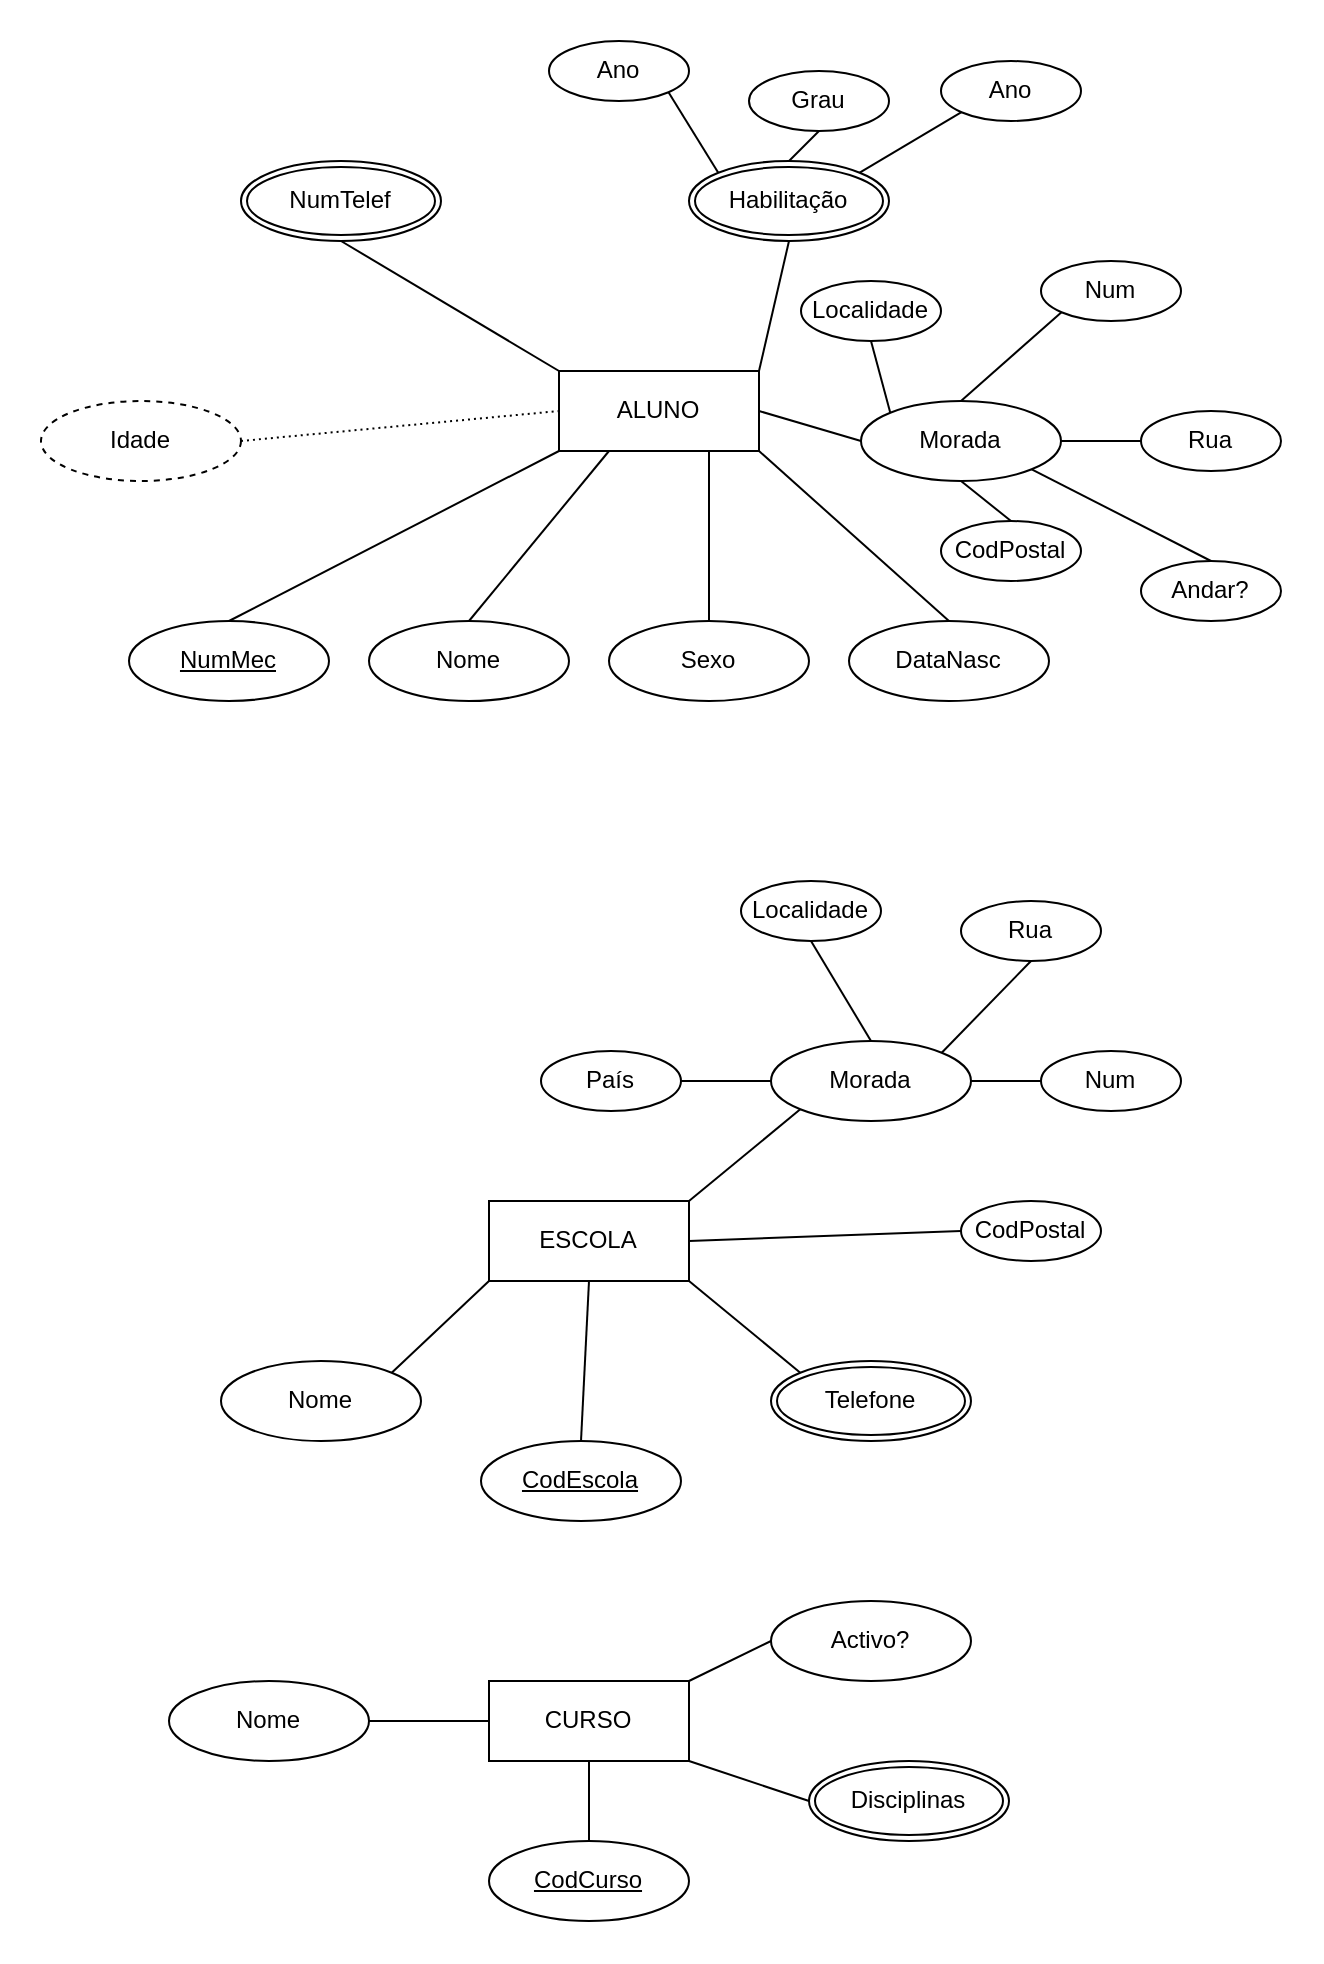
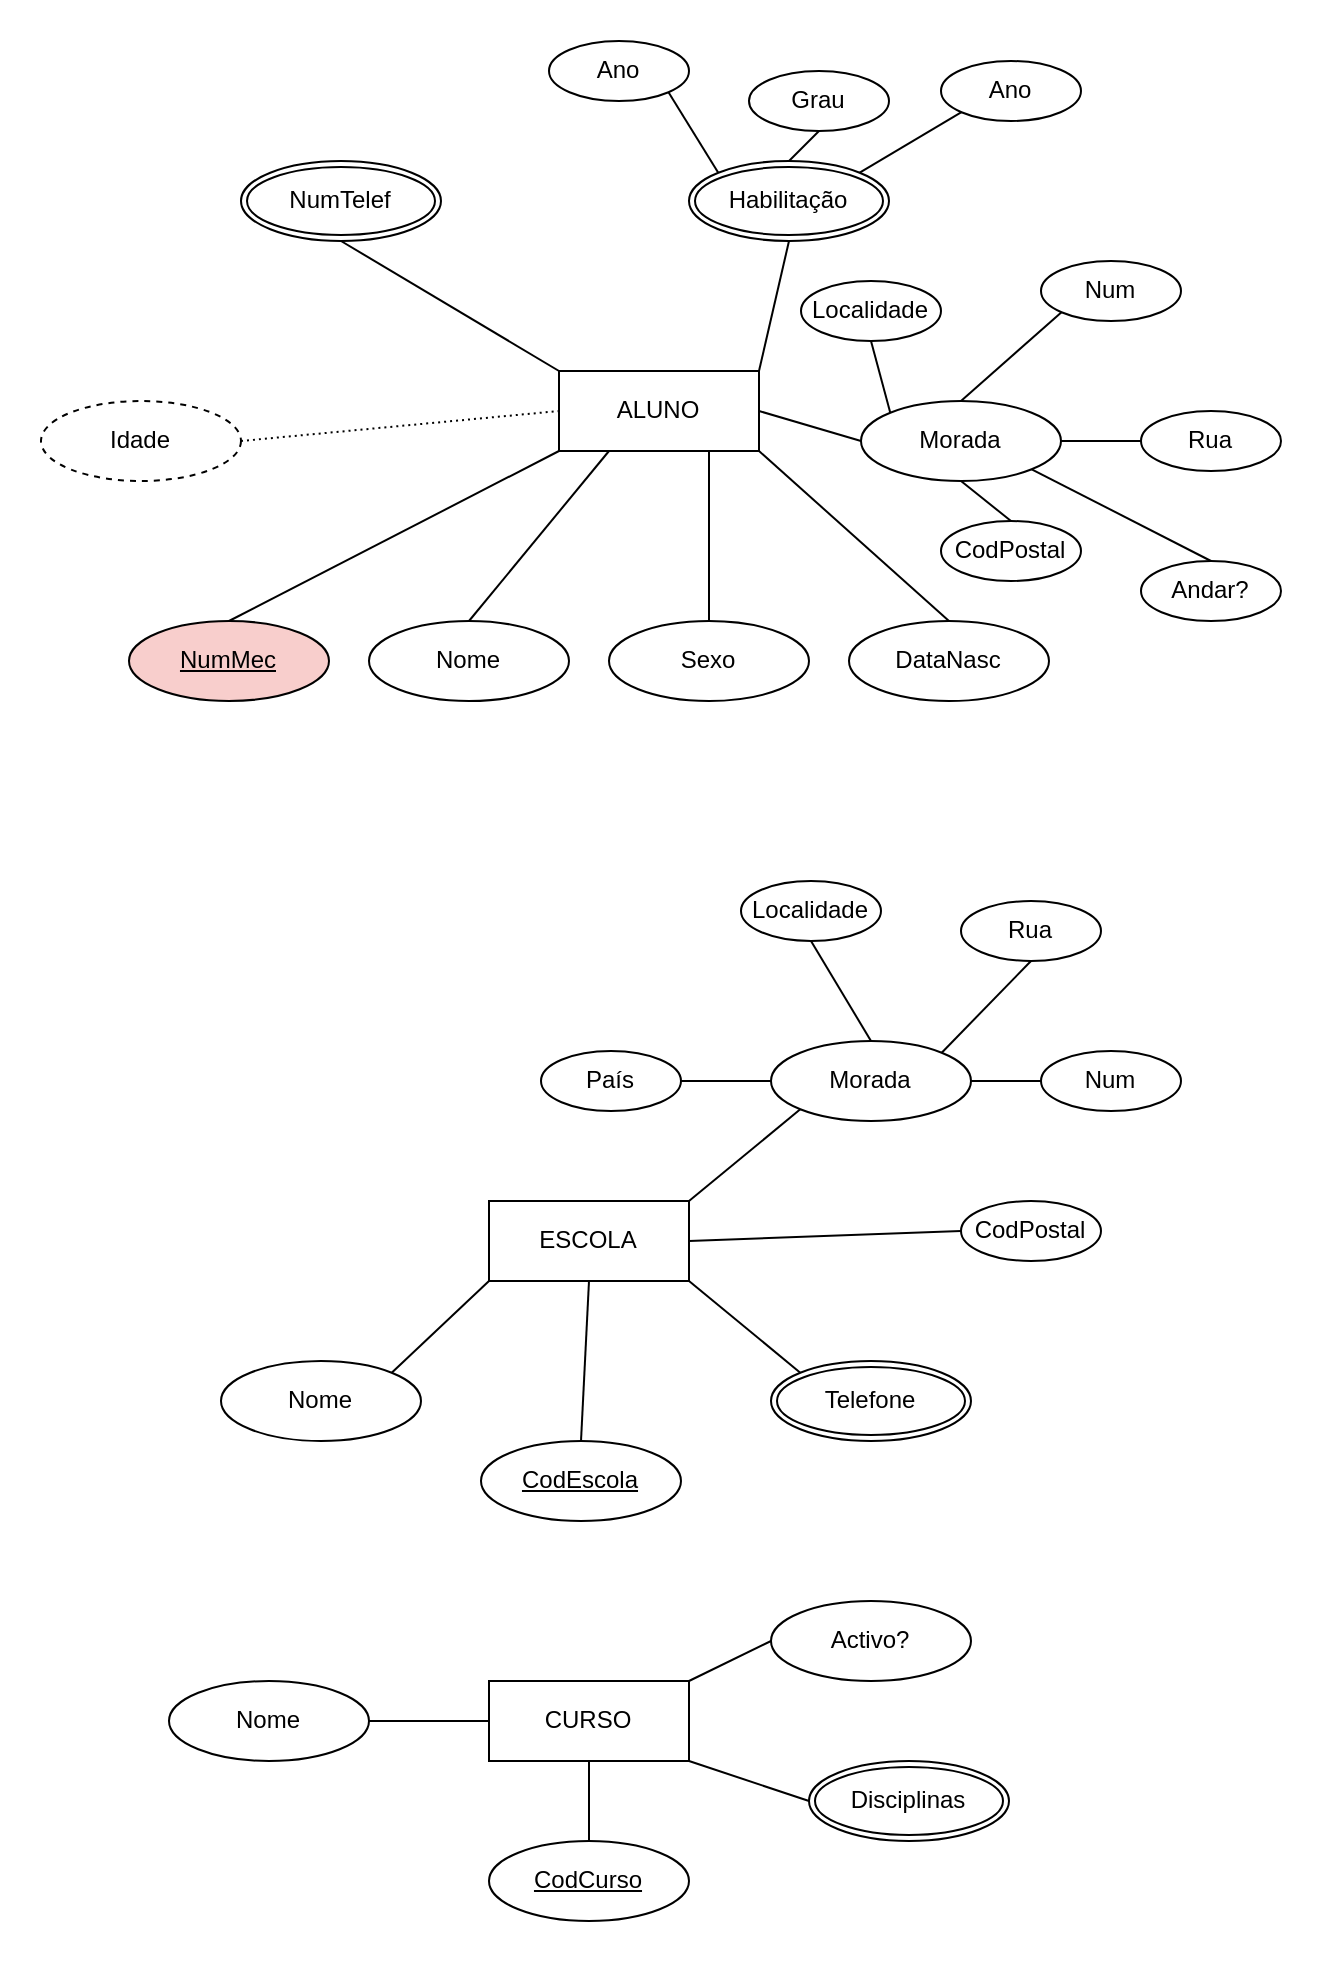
node "NumMec": fillcolor #ffffff -> #f8cecc
